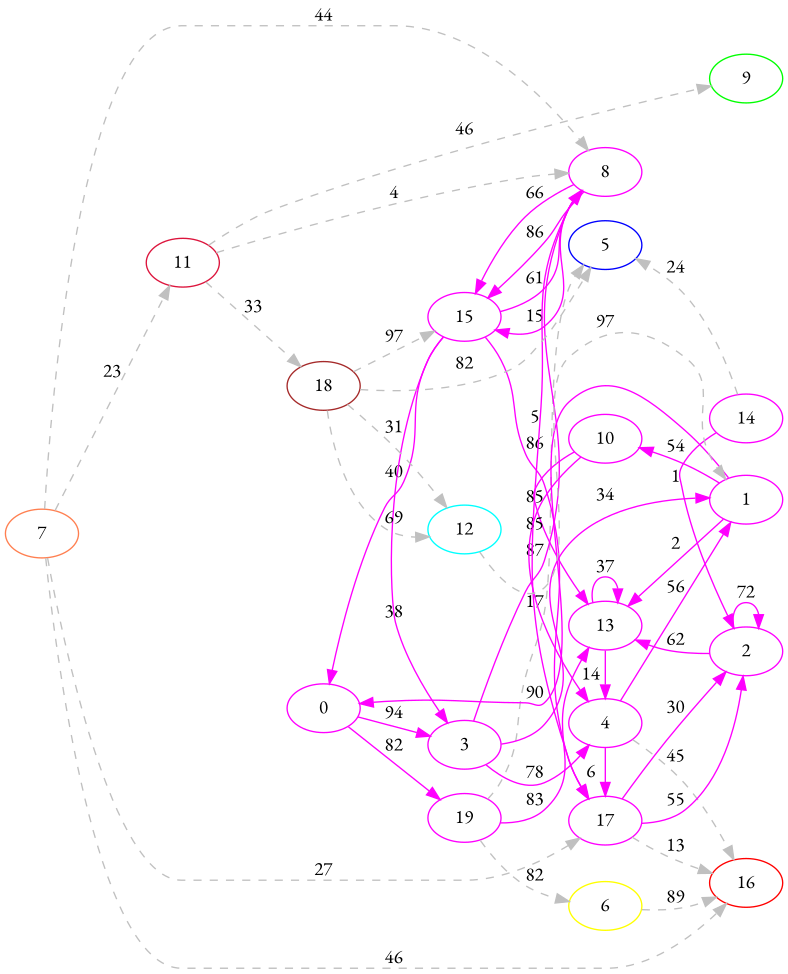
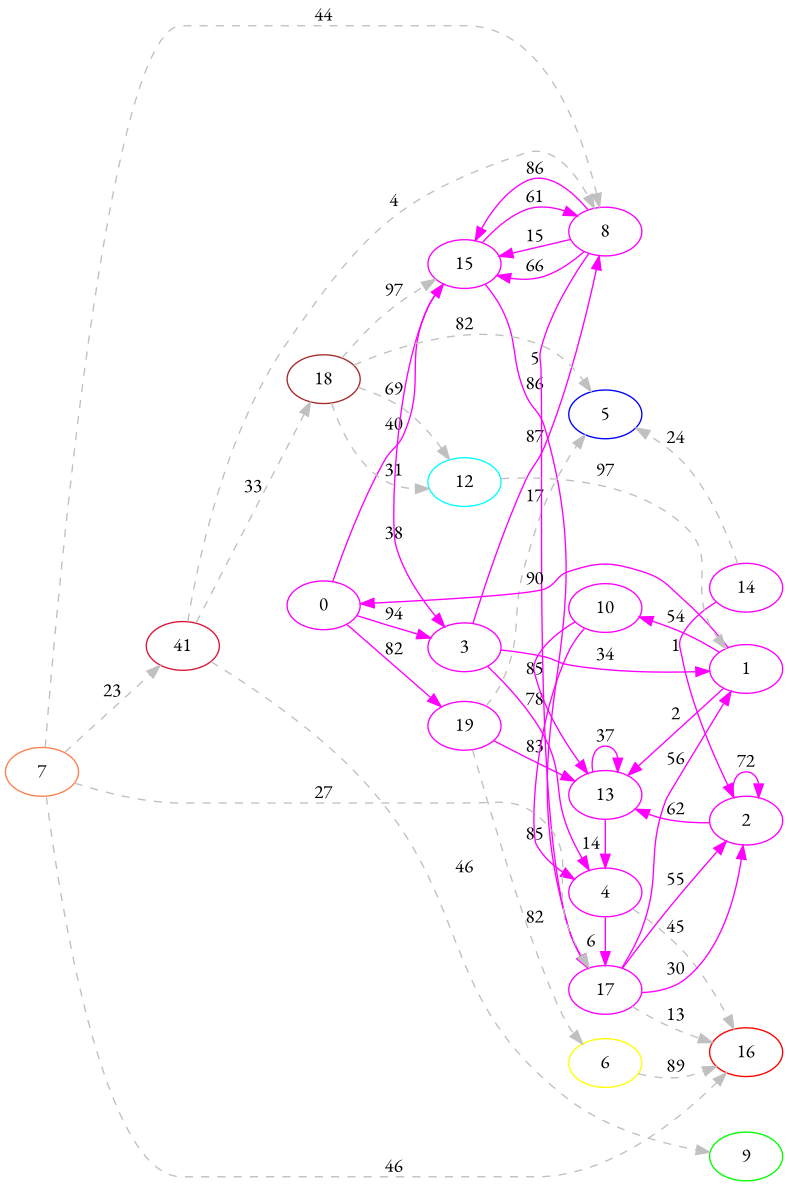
node "11": label "11" -> "41"
edge "15" -> "0": reversed
edge "4" -> "1": now "17" -> "1"
